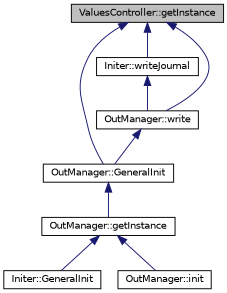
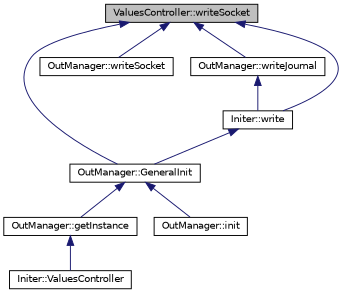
node "ValuesController::getInstance": label "ValuesController::getInstance" -> "ValuesController::writeSocket"
node "OutManager::writeSocket": added
node "Initer::writeJournal": label "Initer::writeJournal" -> "OutManager::writeJournal"
node "OutManager::write": label "OutManager::write" -> "Initer::write"
edge "OutManager::init" -> "OutManager::getInstance": now "OutManager::init" -> "OutManager::GeneralInit"
node "Initer::GeneralInit": label "Initer::GeneralInit" -> "Initer::ValuesController"
